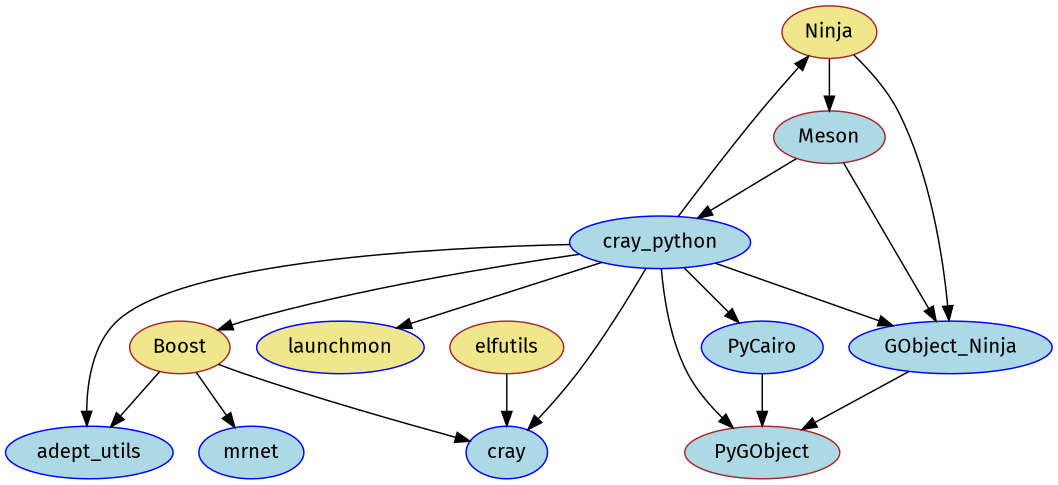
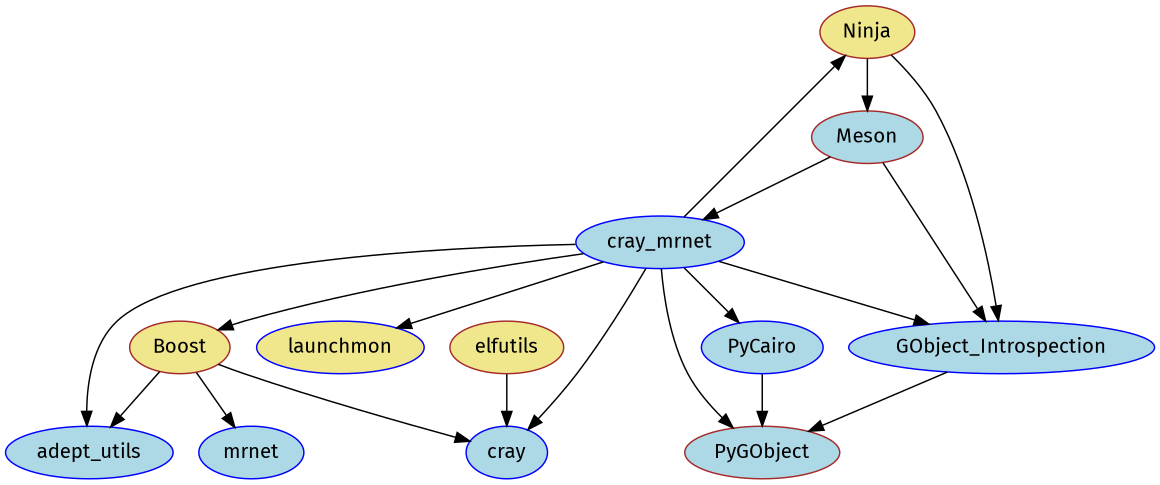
node "cray_python": label "cray_python" -> "cray_mrnet"
node "GObject_Ninja": label "GObject_Ninja" -> "GObject_Introspection"
